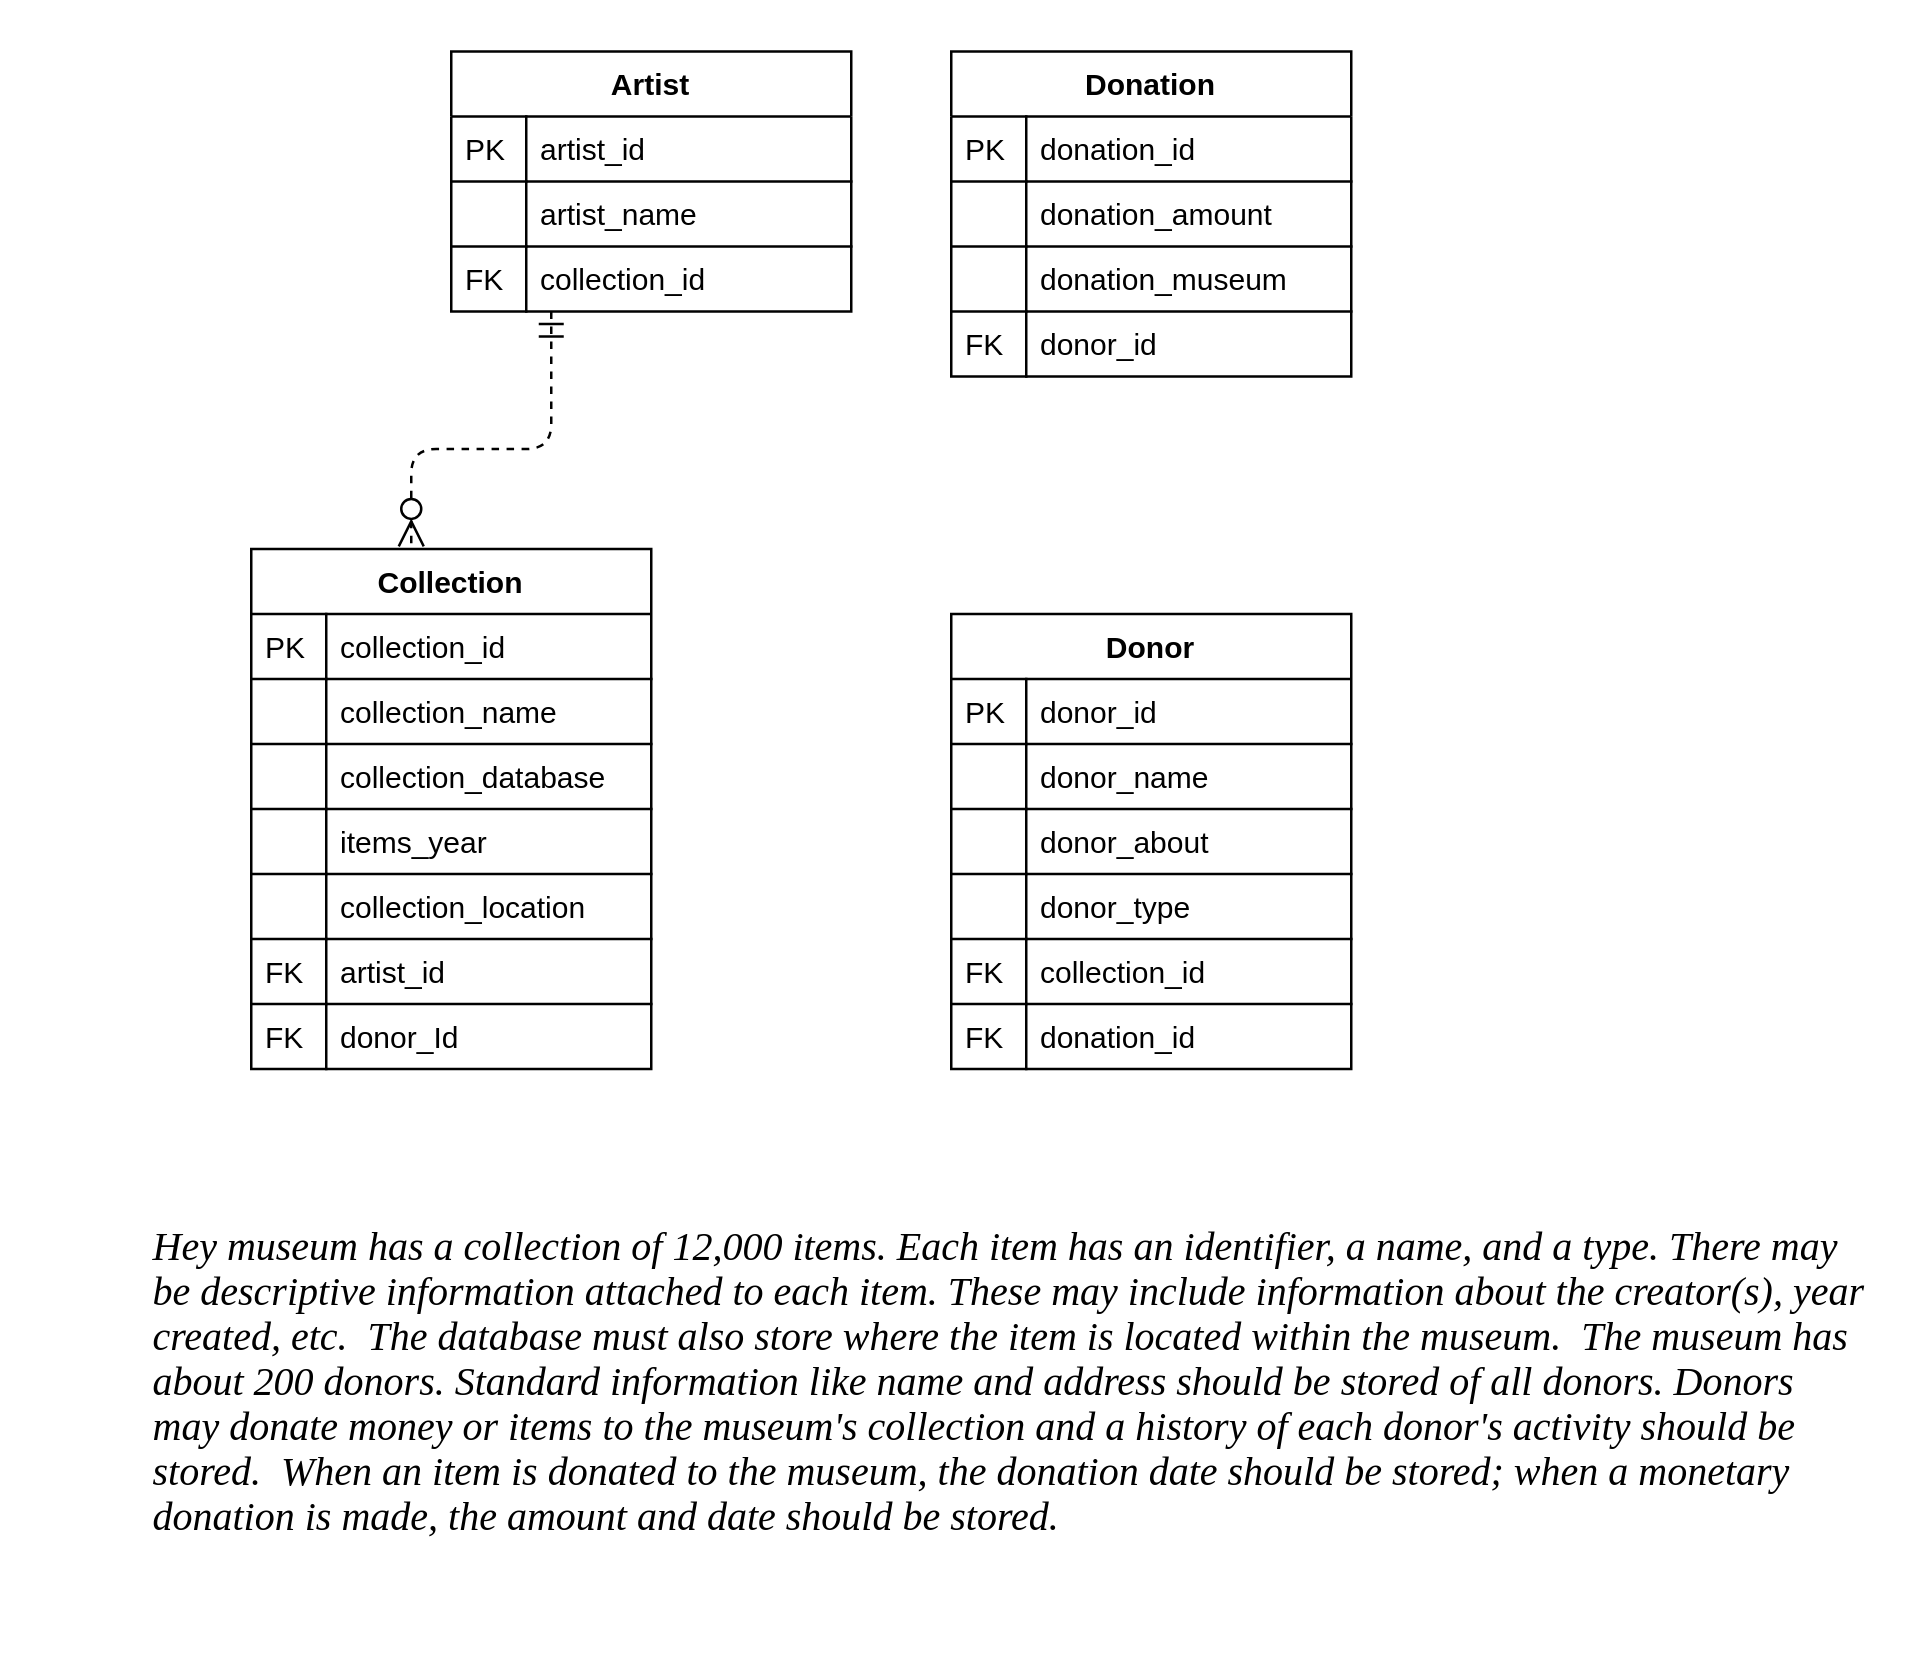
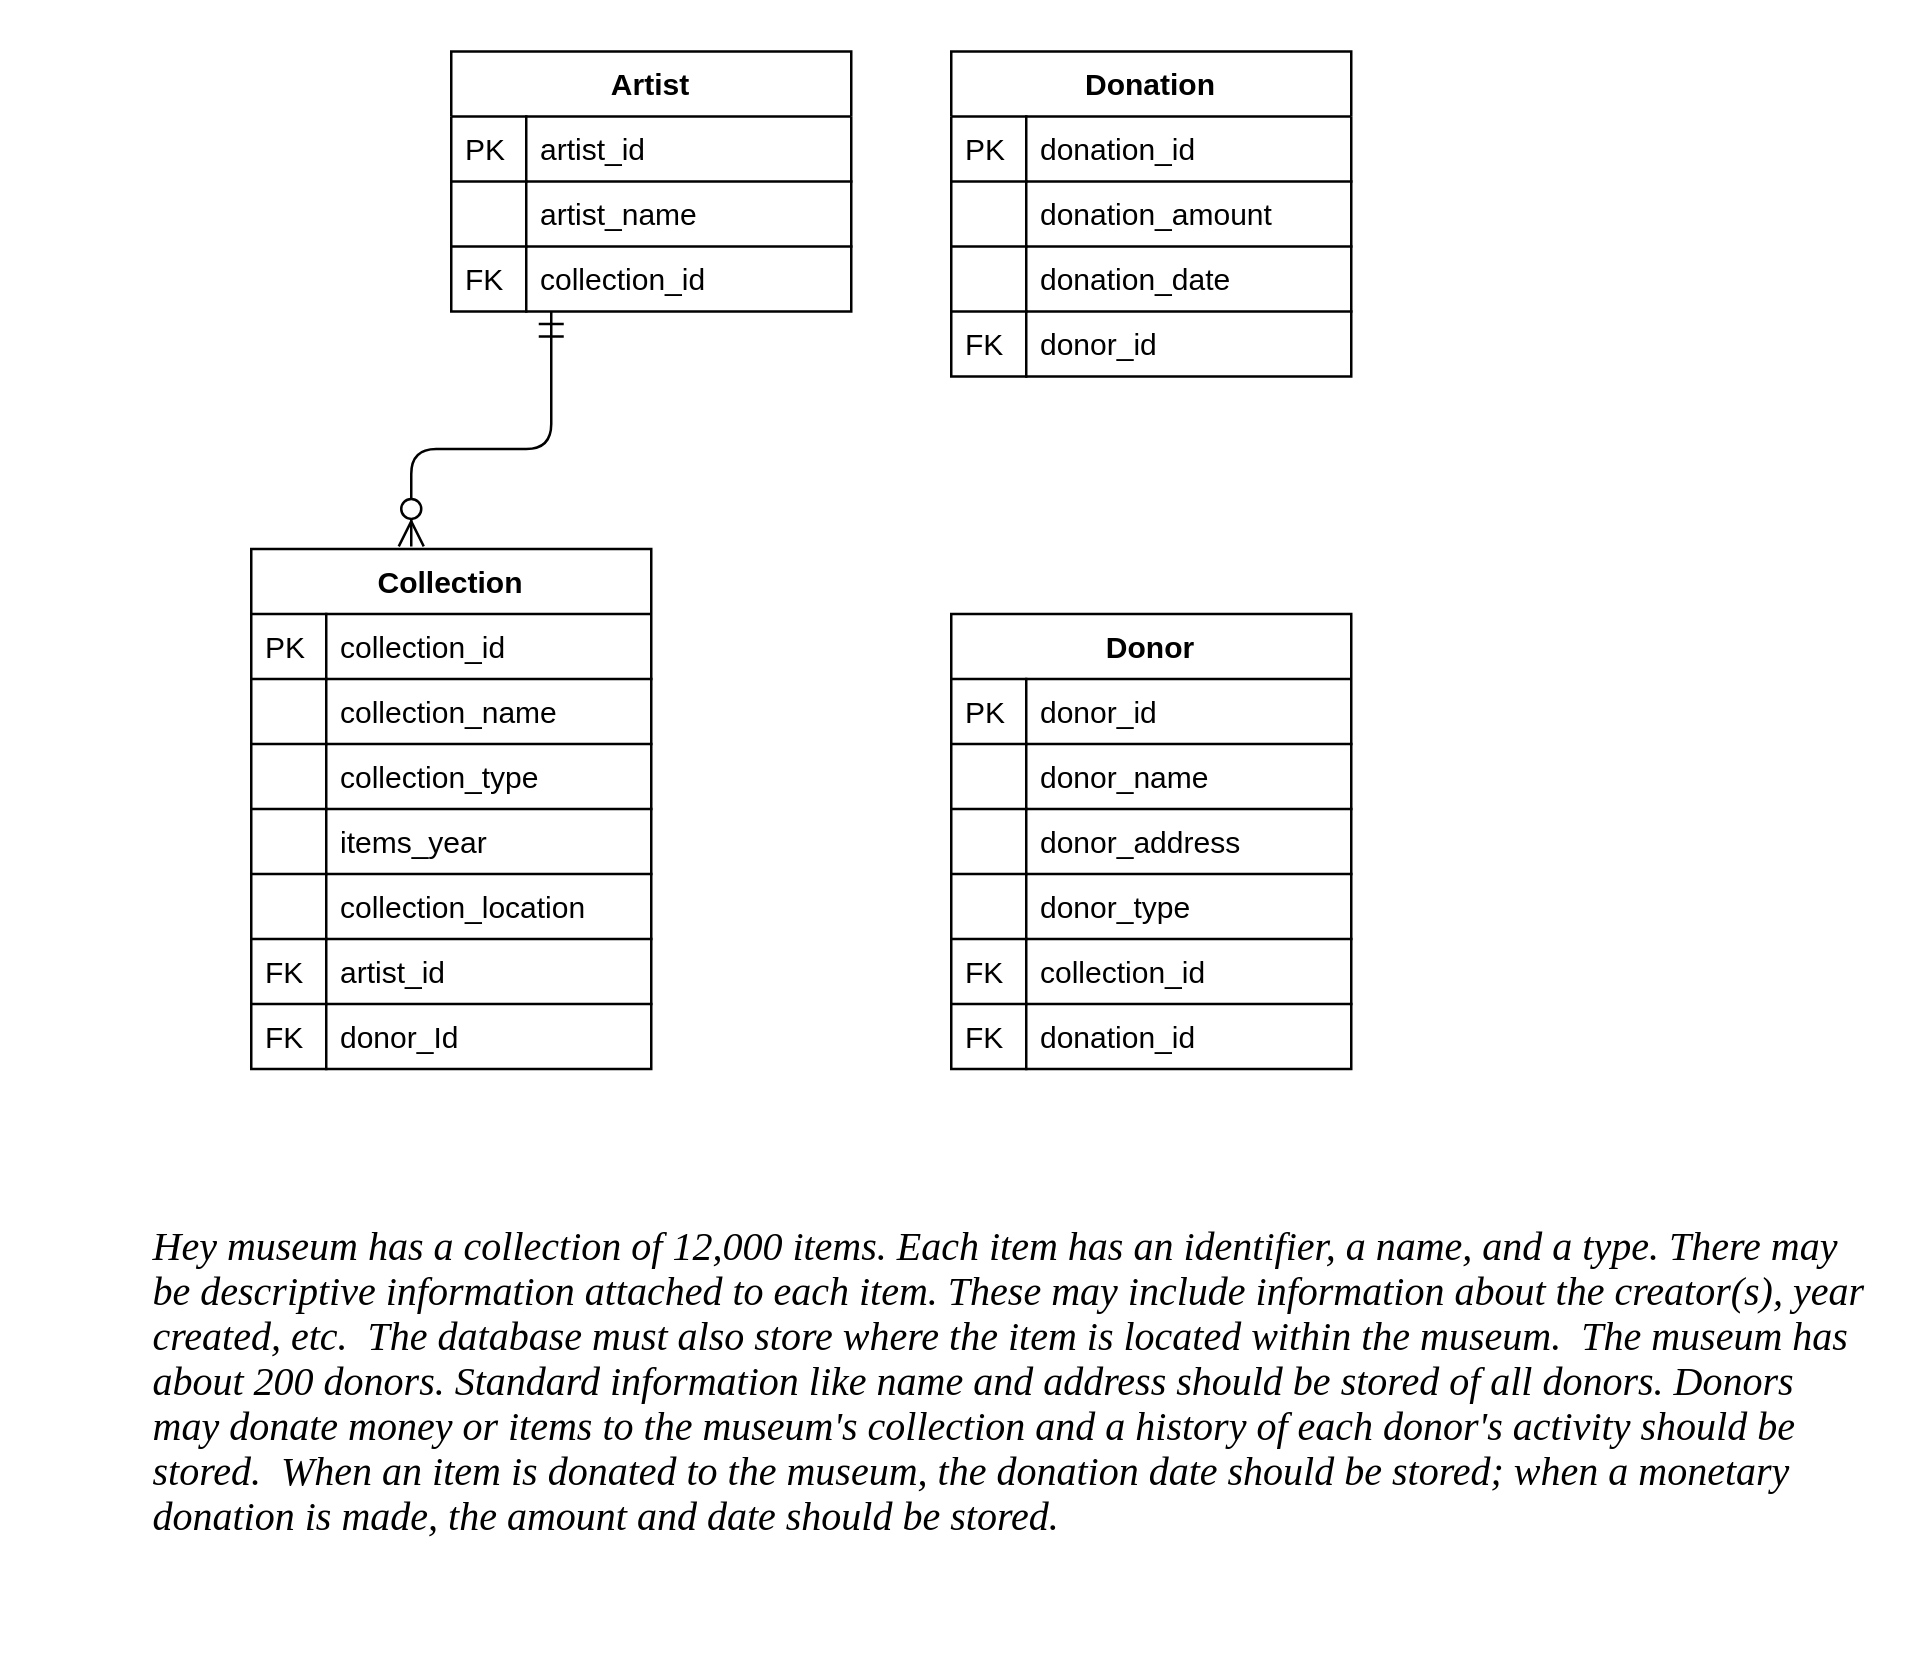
node "donation_museum": label "donation_museum" -> "donation_date"
edge "Artist" -- "Collection": style dashed -> solid
node "collection_database": label "collection_database" -> "collection_type"
node "donor_about": label "donor_about" -> "donor_address"
